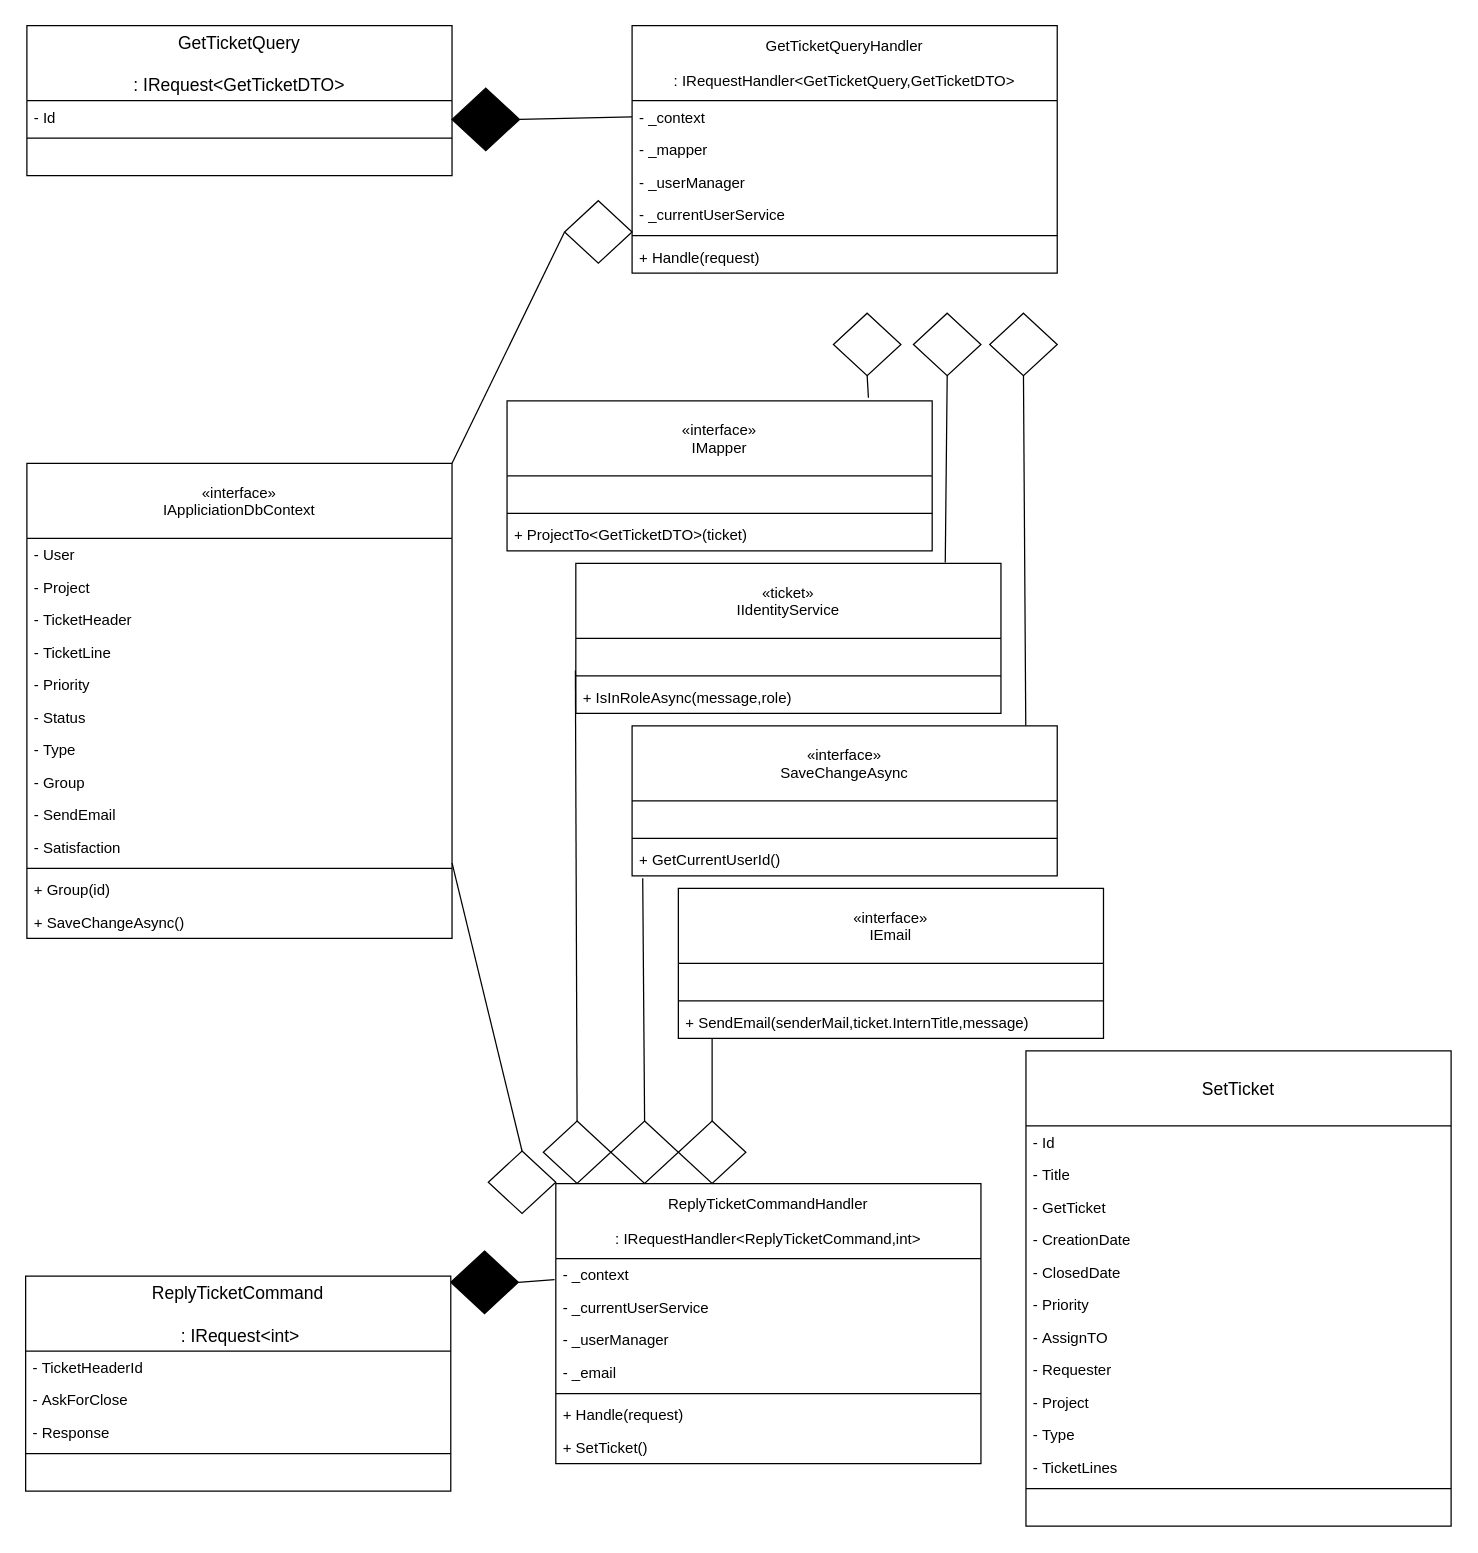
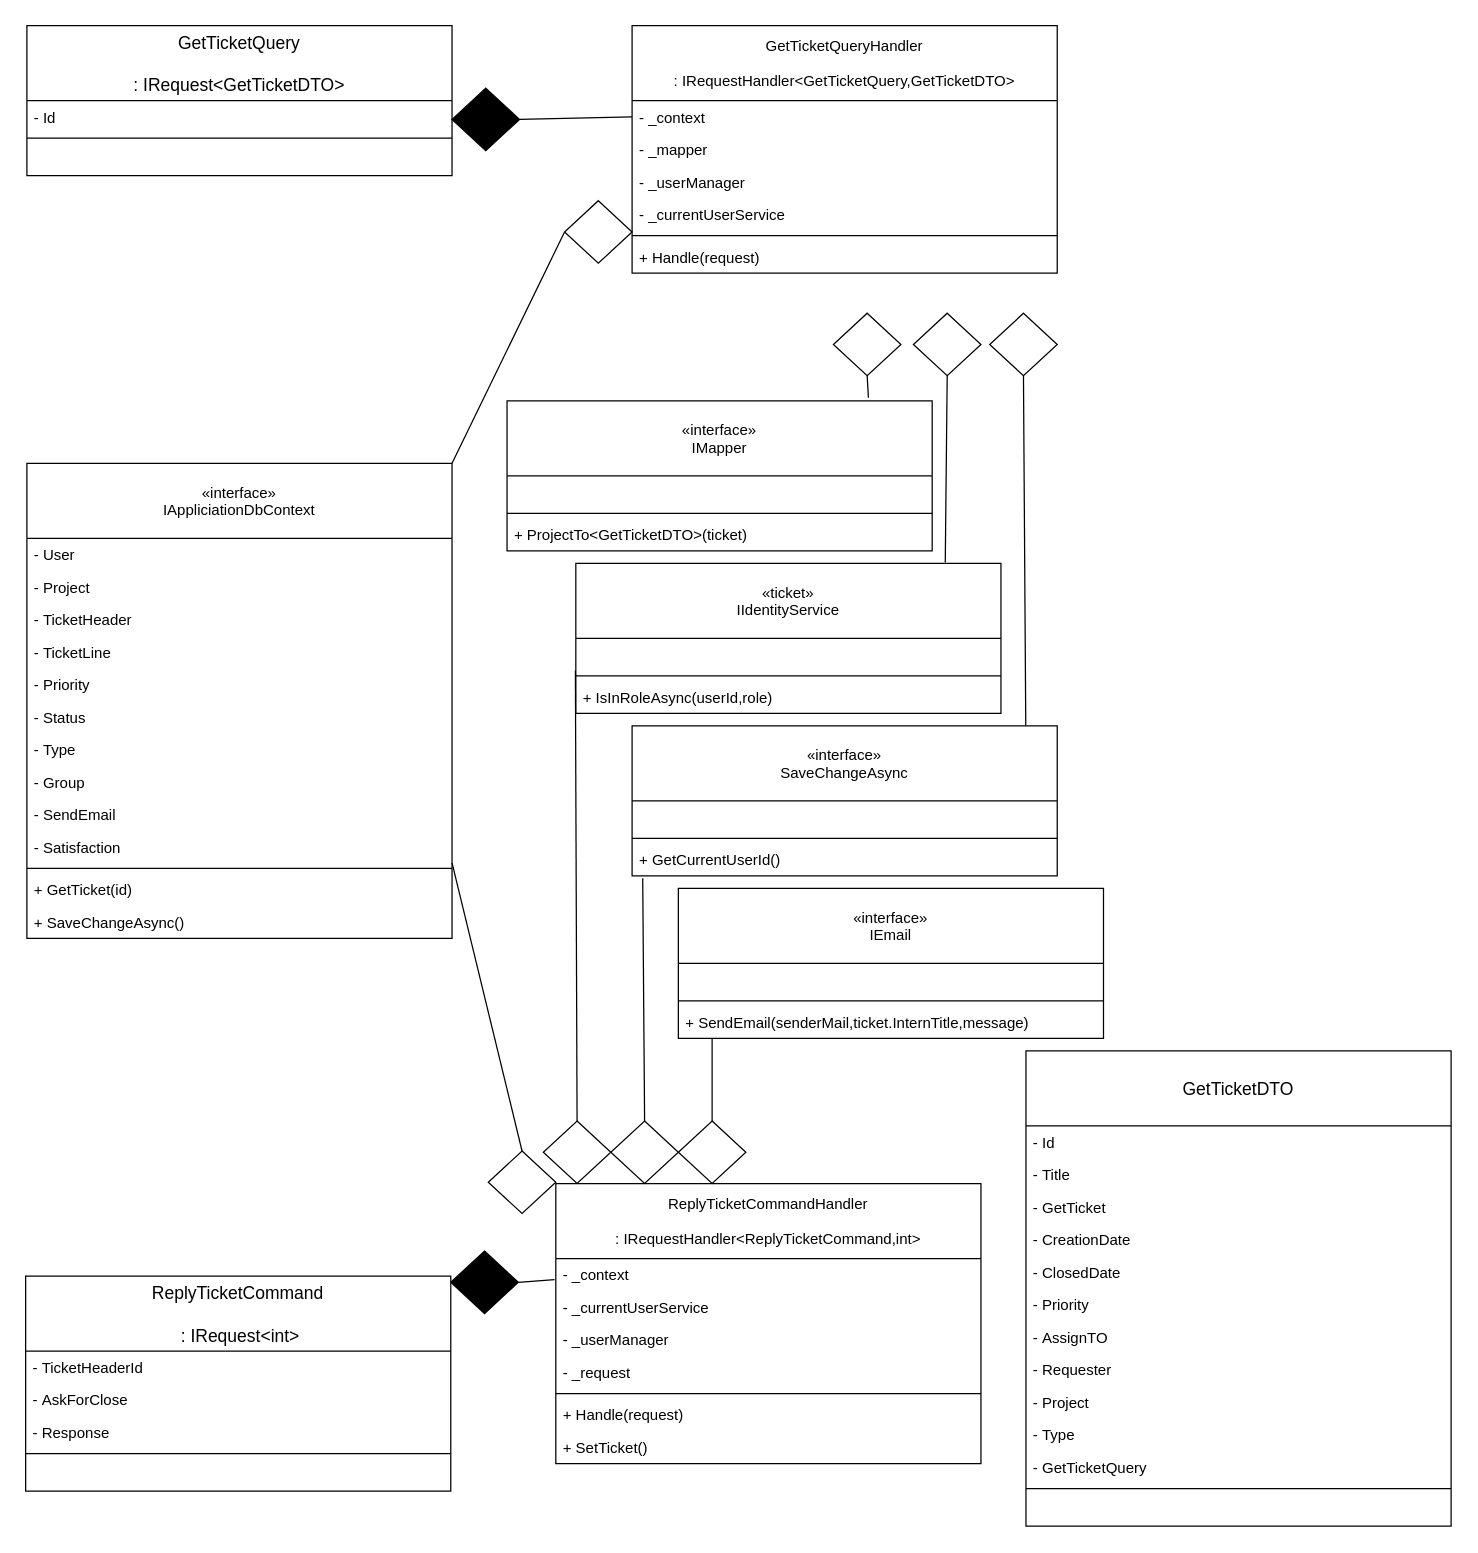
node "+ IsInRoleAsync(message,role)": label "+ IsInRoleAsync(message,role)" -> "+ IsInRoleAsync(userId,role)"
node "+ Group(id)": label "+ Group(id)" -> "+ GetTicket(id)"
node "SetTicket": label "SetTicket" -> "GetTicketDTO"
node "- _email": label "- _email" -> "- _request"
node "- TicketLines": label "- TicketLines" -> "- GetTicketQuery"
